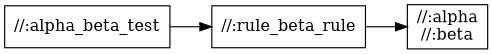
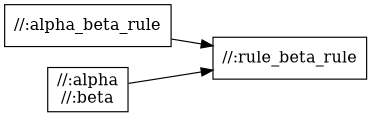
node "//:alpha_beta_test": label "//:alpha_beta_test" -> "//:alpha_beta_rule"
edge "//:rule_beta_rule" -> "//:alpha //:beta": reversed
